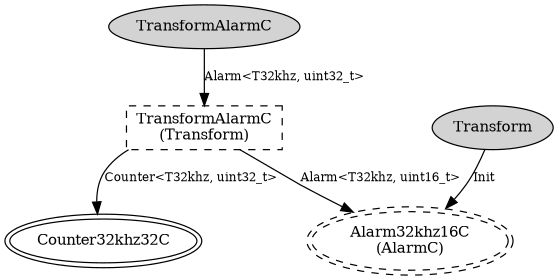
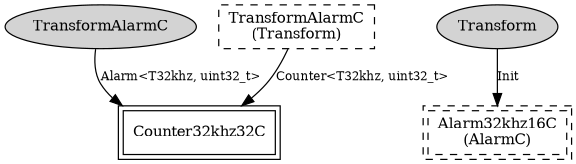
edge "TransformAlarmC" -> "TransformAlarmC (Transform)": now "TransformAlarmC" -> "Counter32khz32C"
edge "TransformAlarmC (Transform)" -> "Alarm32khz16C (AlarmC)": removed, label "Alarm<T32khz, uint16_t>"
node "Counter32khz32C": shape ellipse -> box
node "Alarm32khz16C (AlarmC)": shape ellipse -> box
